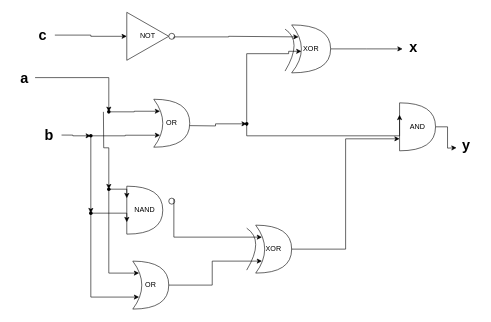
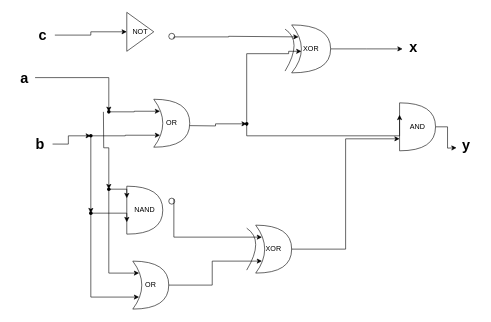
node "NOT": size 42x48 -> 27x39
node "b": moved (49, 136) -> (40, 145)
